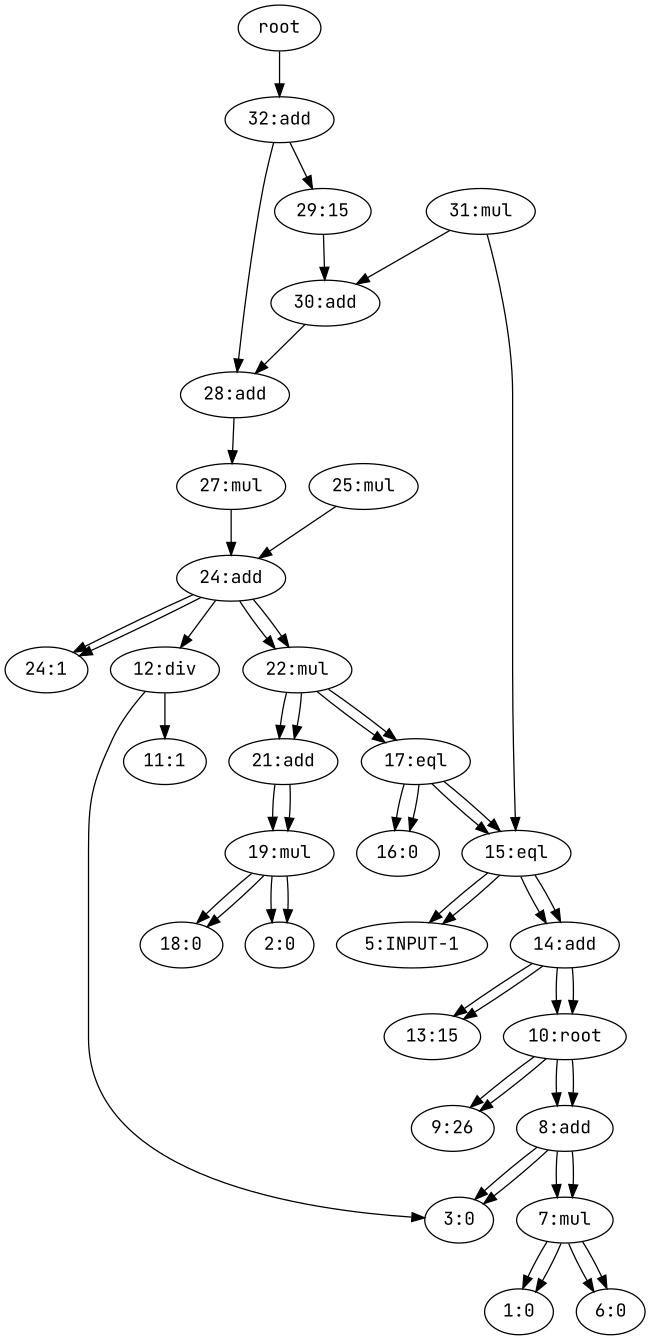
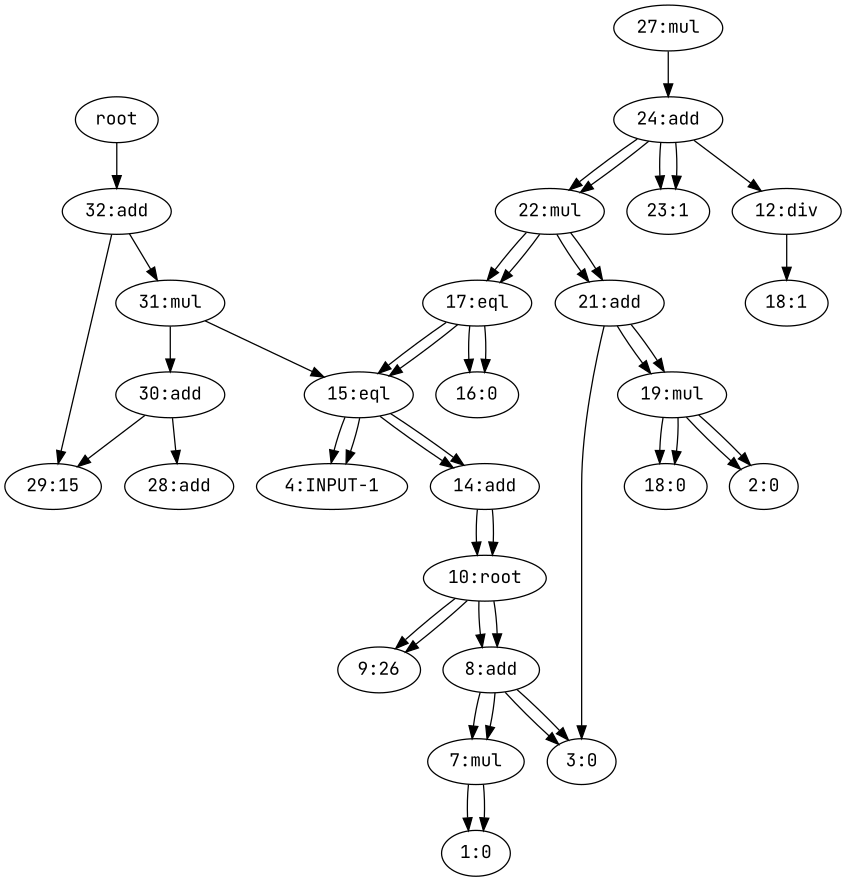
edge "32:add" -> "28:add": now "32:add" -> "31:mul"
edge "29:15" -> "30:add": reversed
edge "28:add" -> "27:mul": removed
node "25:mul": removed
node "24:1": label "24:1" -> "23:1"
node "11:1": label "11:1" -> "18:1"
node "5:INPUT-1": label "5:INPUT-1" -> "4:INPUT-1"
node "13:15": removed
edge "12:div" -> "3:0": now "21:add" -> "3:0"
node "6:0": removed
